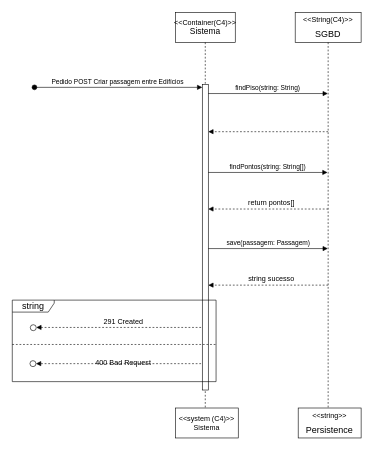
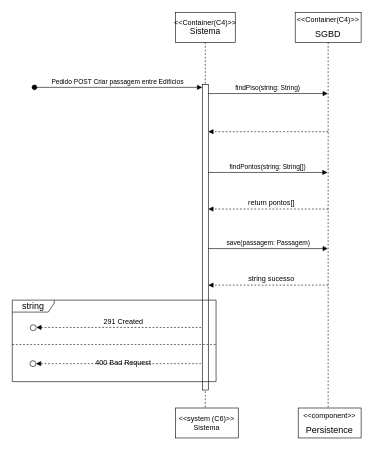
node "<<String(C4)>> SGBD": label "<<String(C4)>> SGBD" -> "<<Container(C4)>> SGBD"
node "<<system (C4)>>Sistema": label "<<system (C4)>>Sistema" -> "<<system (C6)>>Sistema"
node "<<string>> Persistence": label "<<string>> Persistence" -> "<<component>> Persistence"
